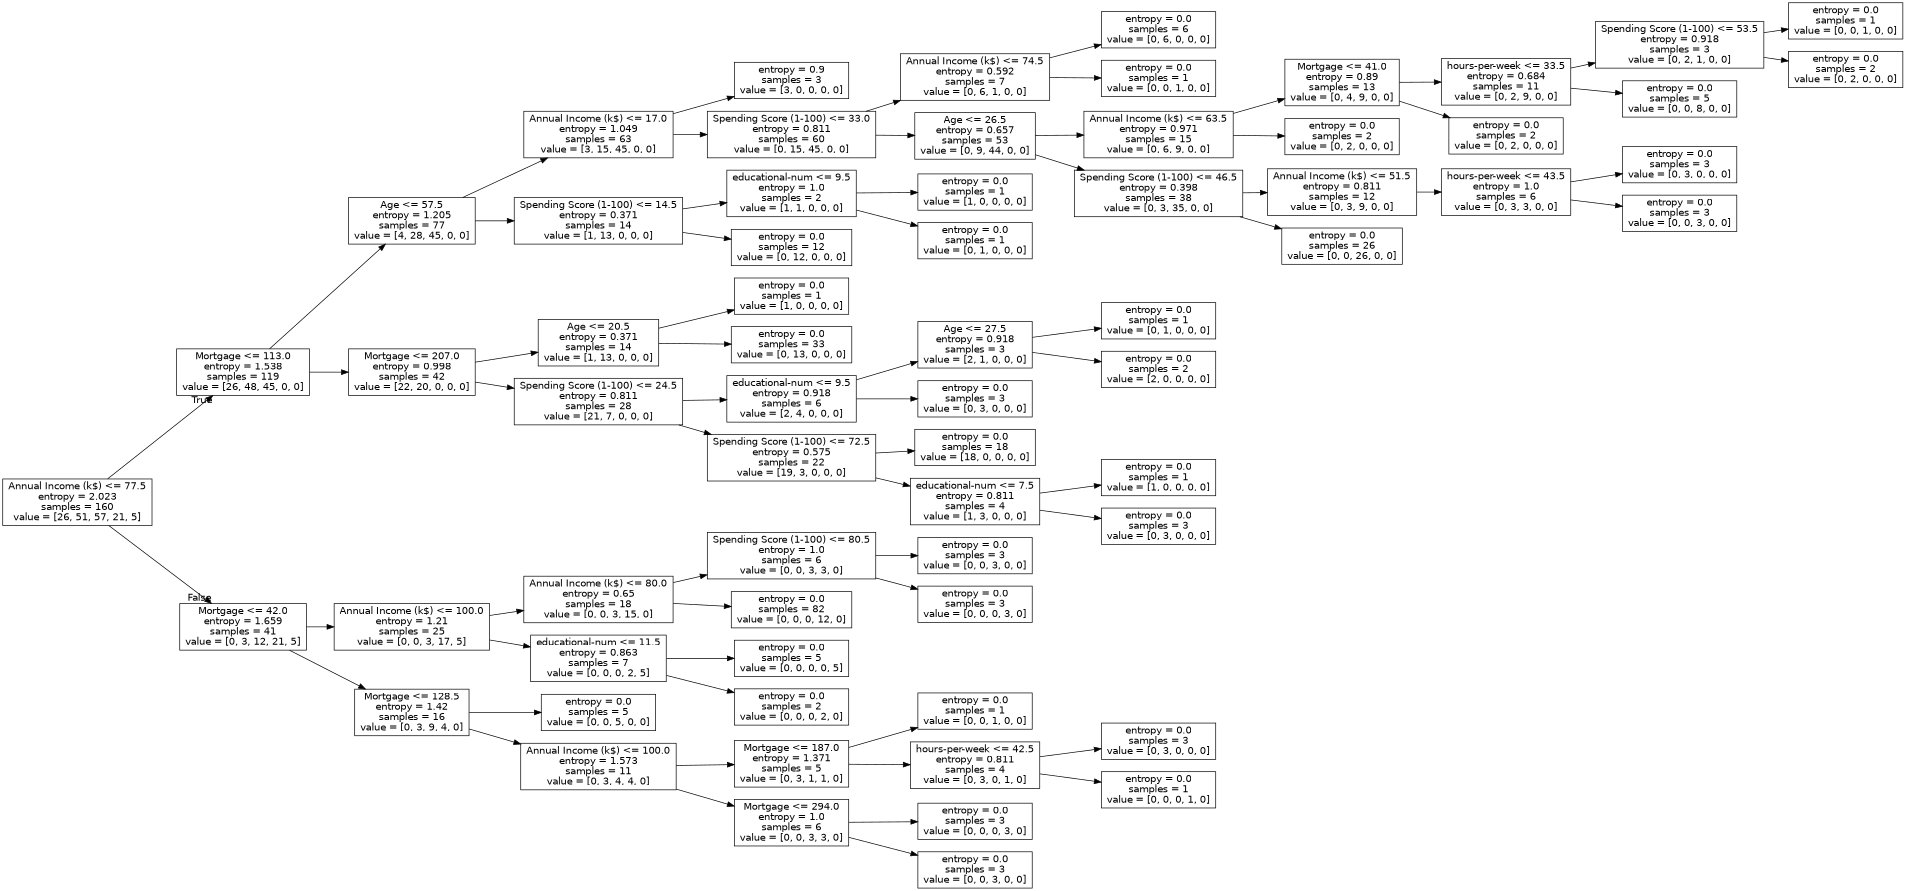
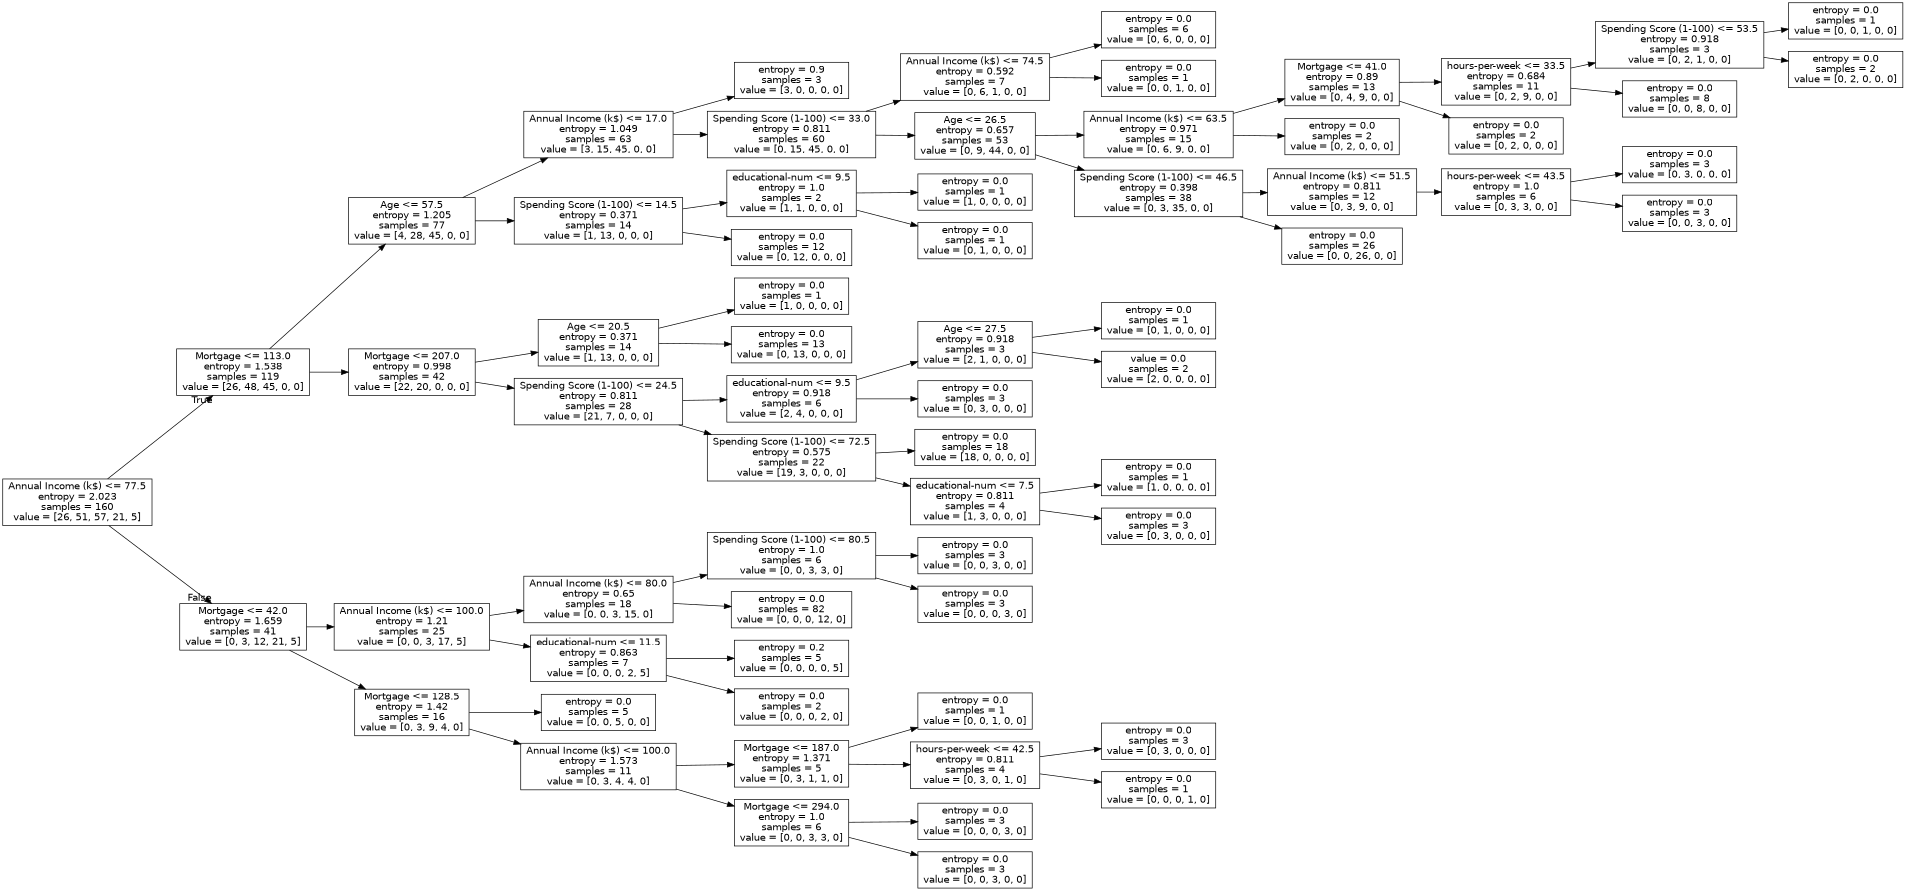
node "entropy = 0.0 samples = 5 value = [0, 0, 8, 0, 0]": label "entropy = 0.0 samples = 5 value = [0, 0, 8, 0, 0]" -> "entropy = 0.0 samples = 8 value = [0, 0, 8, 0, 0]"
node "entropy = 0.0 samples = 33 value = [0, 13, 0, 0, 0]": label "entropy = 0.0 samples = 33 value = [0, 13, 0, 0, 0]" -> "entropy = 0.0 samples = 13 value = [0, 13, 0, 0, 0]"
node "entropy = 0.0 samples = 2 value = [2, 0, 0, 0, 0]": label "entropy = 0.0 samples = 2 value = [2, 0, 0, 0, 0]" -> "value = 0.0 samples = 2 value = [2, 0, 0, 0, 0]"
node "entropy = 0.0 samples = 5 value = [0, 0, 0, 0, 5]": label "entropy = 0.0 samples = 5 value = [0, 0, 0, 0, 5]" -> "entropy = 0.2 samples = 5 value = [0, 0, 0, 0, 5]"
